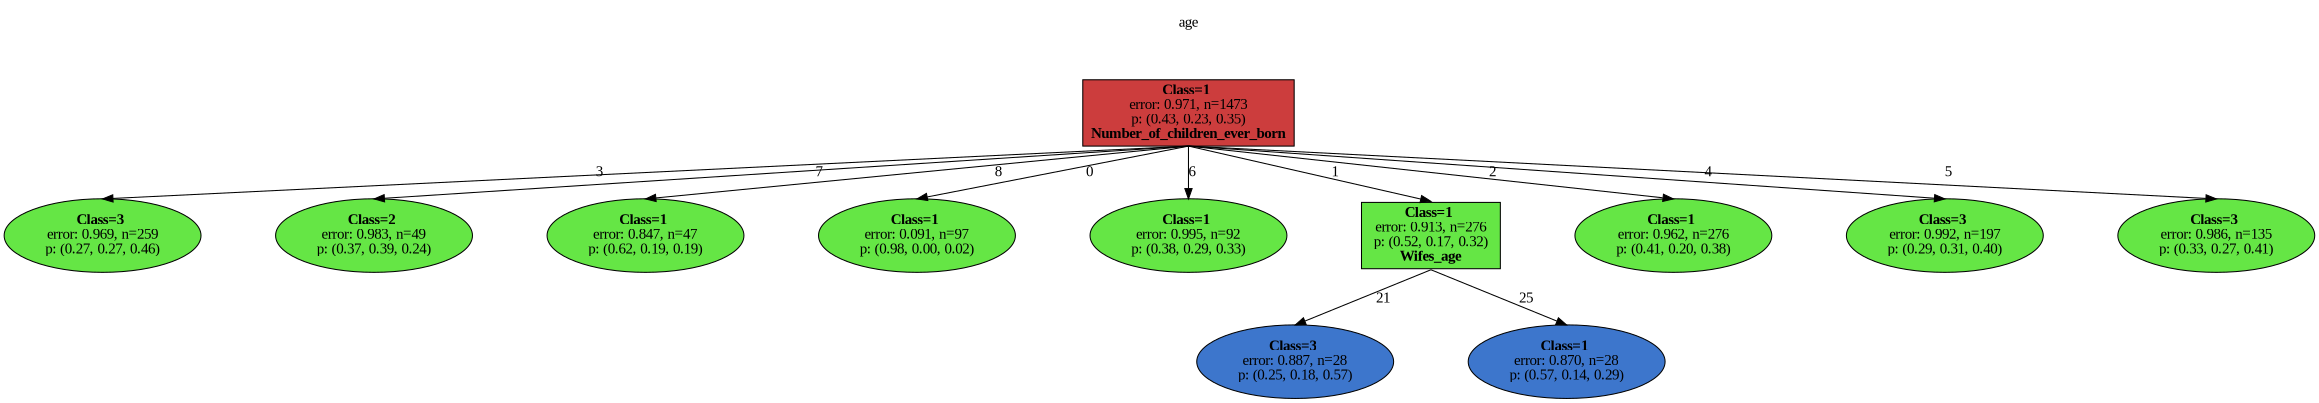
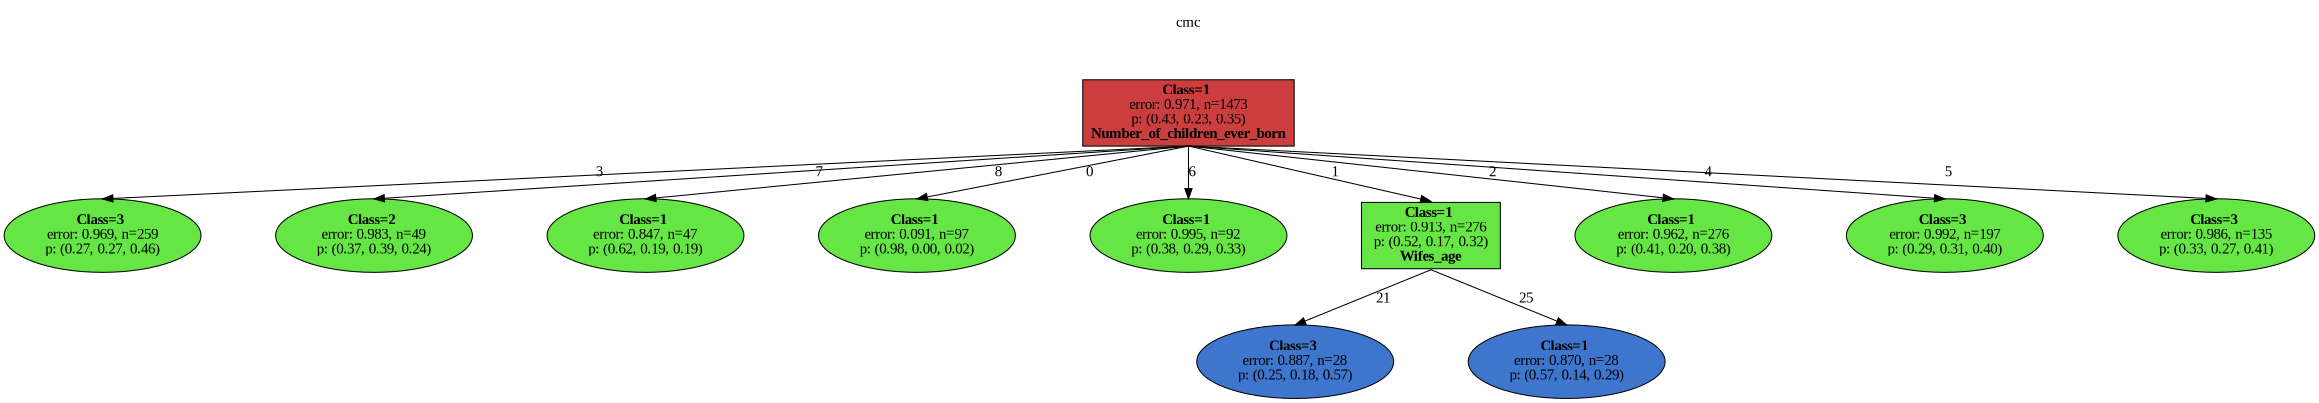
node "age": label "age" -> "cmc"
